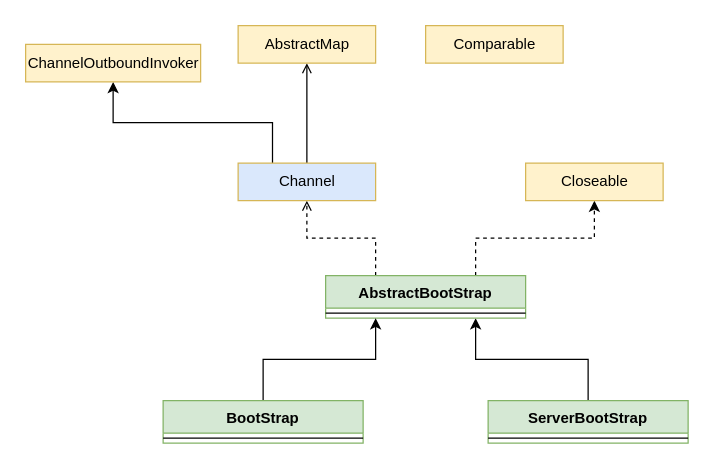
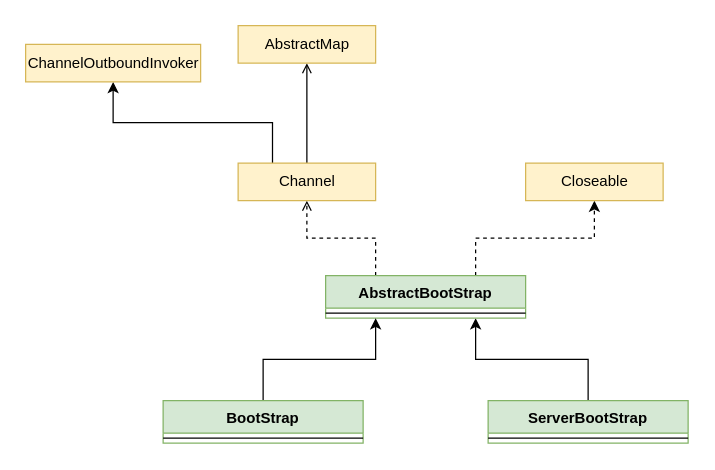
node "Comparable": removed
node "Channel": fillcolor #dae8fc -> #fff2cc
